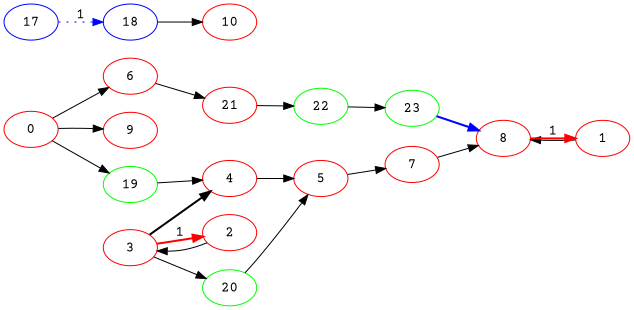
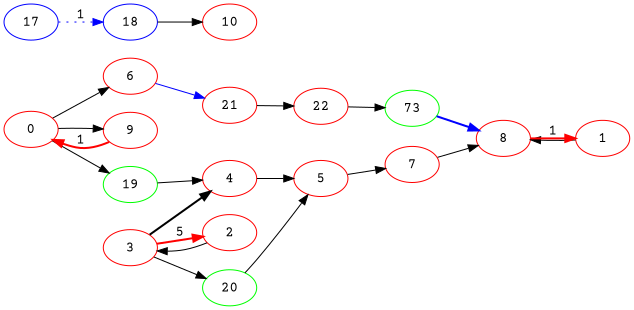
edge "6" -> "21": color black -> blue
node "22": color green -> red
node "23": label "23" -> "73"
edge "9" -> "0": added, label "1"
edge "3" -> "2": label "1" -> "5"
